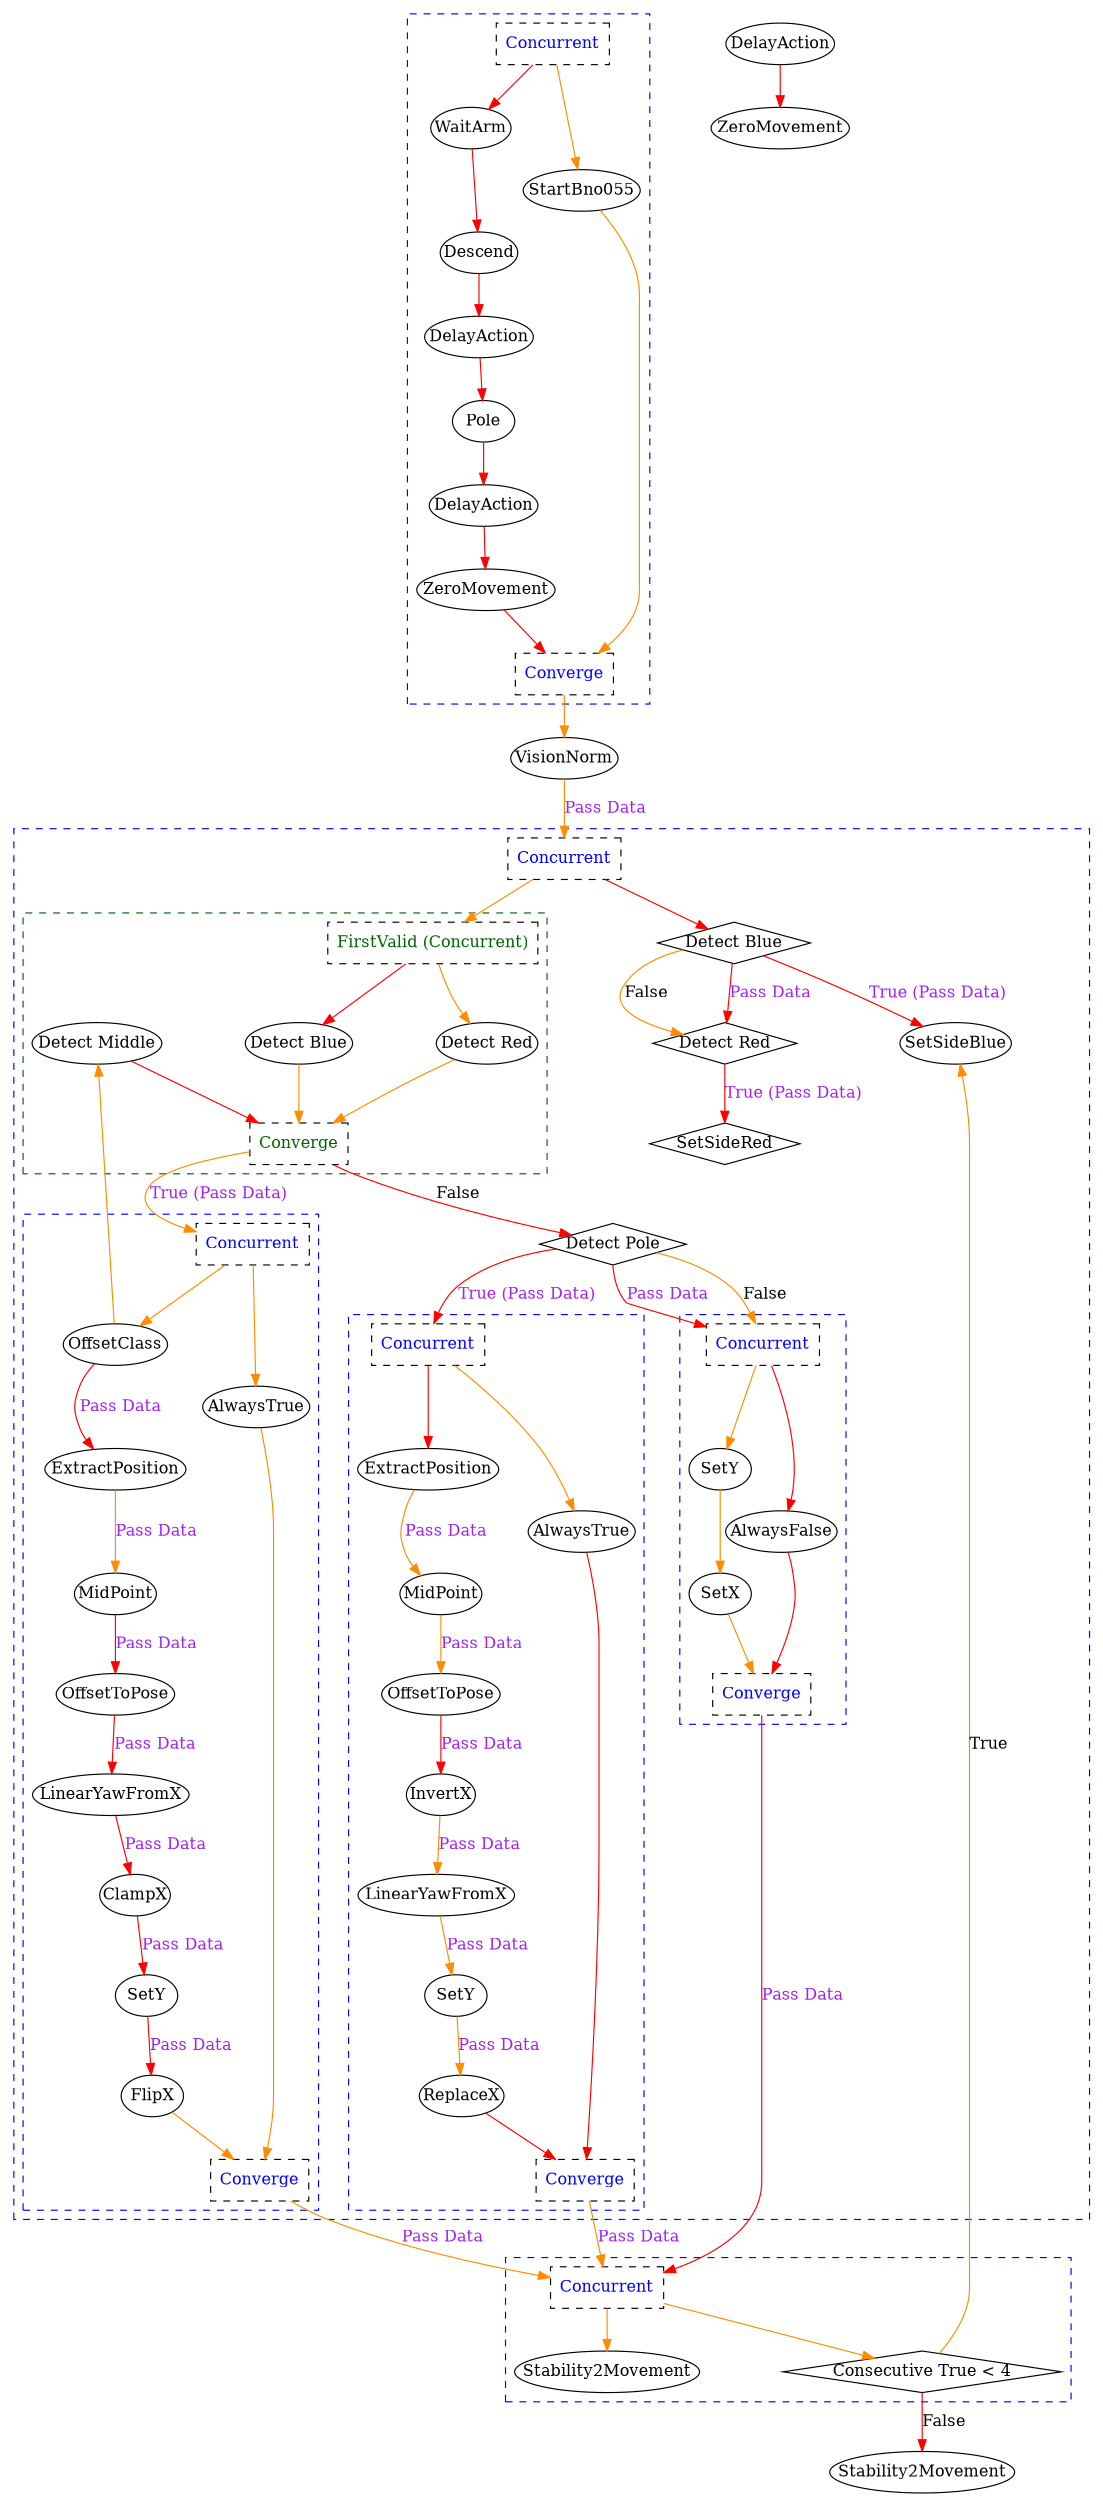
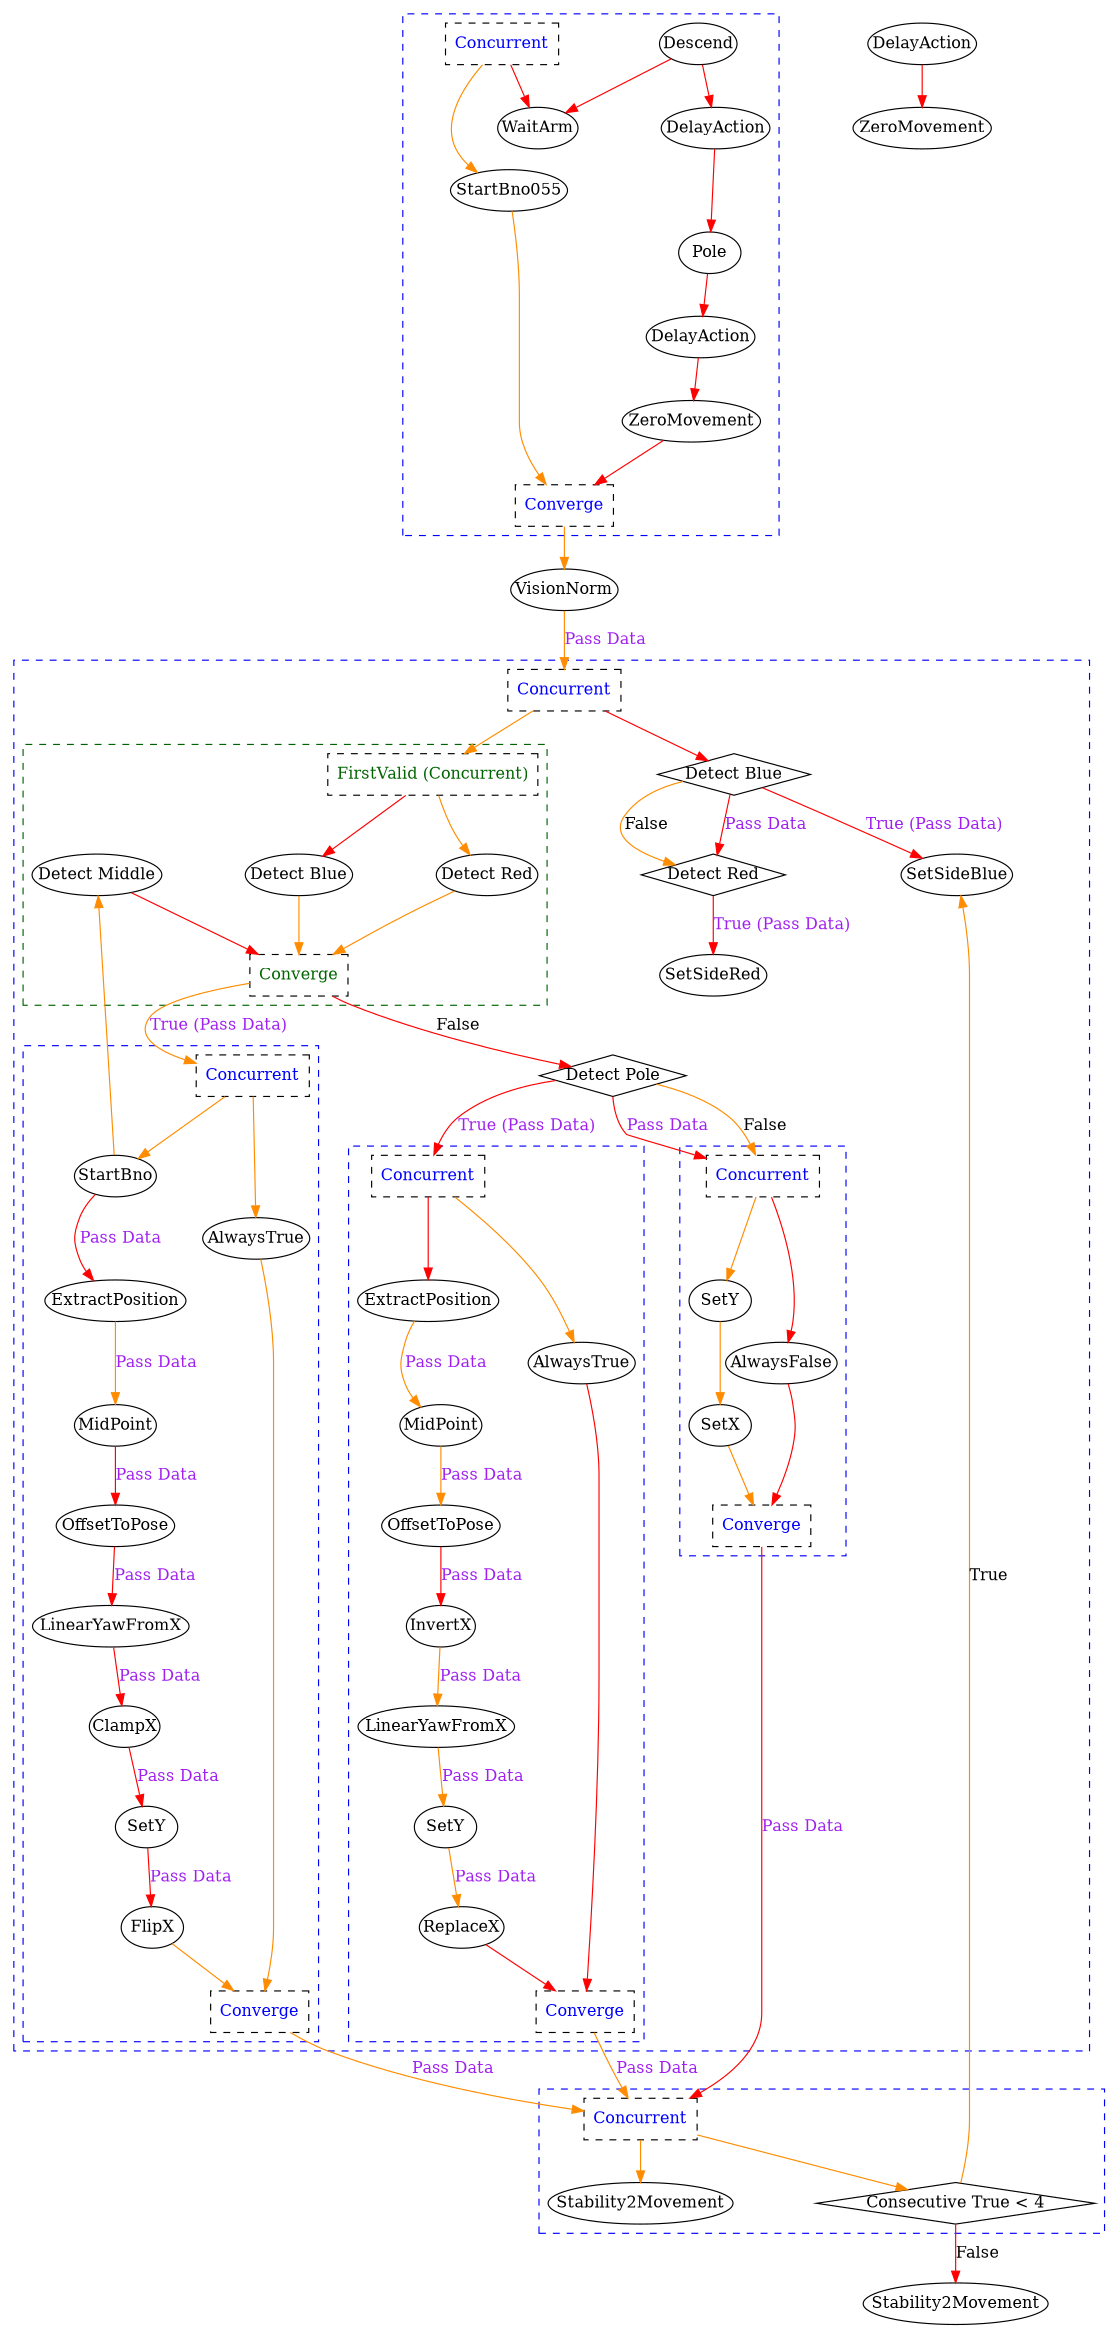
edge "WaitArm" -> "Descend": reversed
node "SetSideRed": shape diamond -> ellipse
node "OffsetClass": label "OffsetClass" -> "StartBno"
